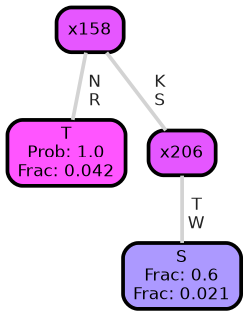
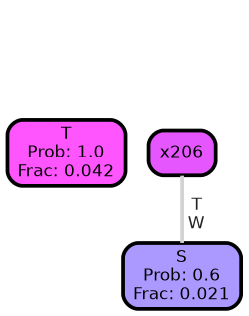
node "x158": removed
node "S Frac: 0.6 Frac: 0.021": label "S Frac: 0.6 Frac: 0.021" -> "S Prob: 0.6 Frac: 0.021"
